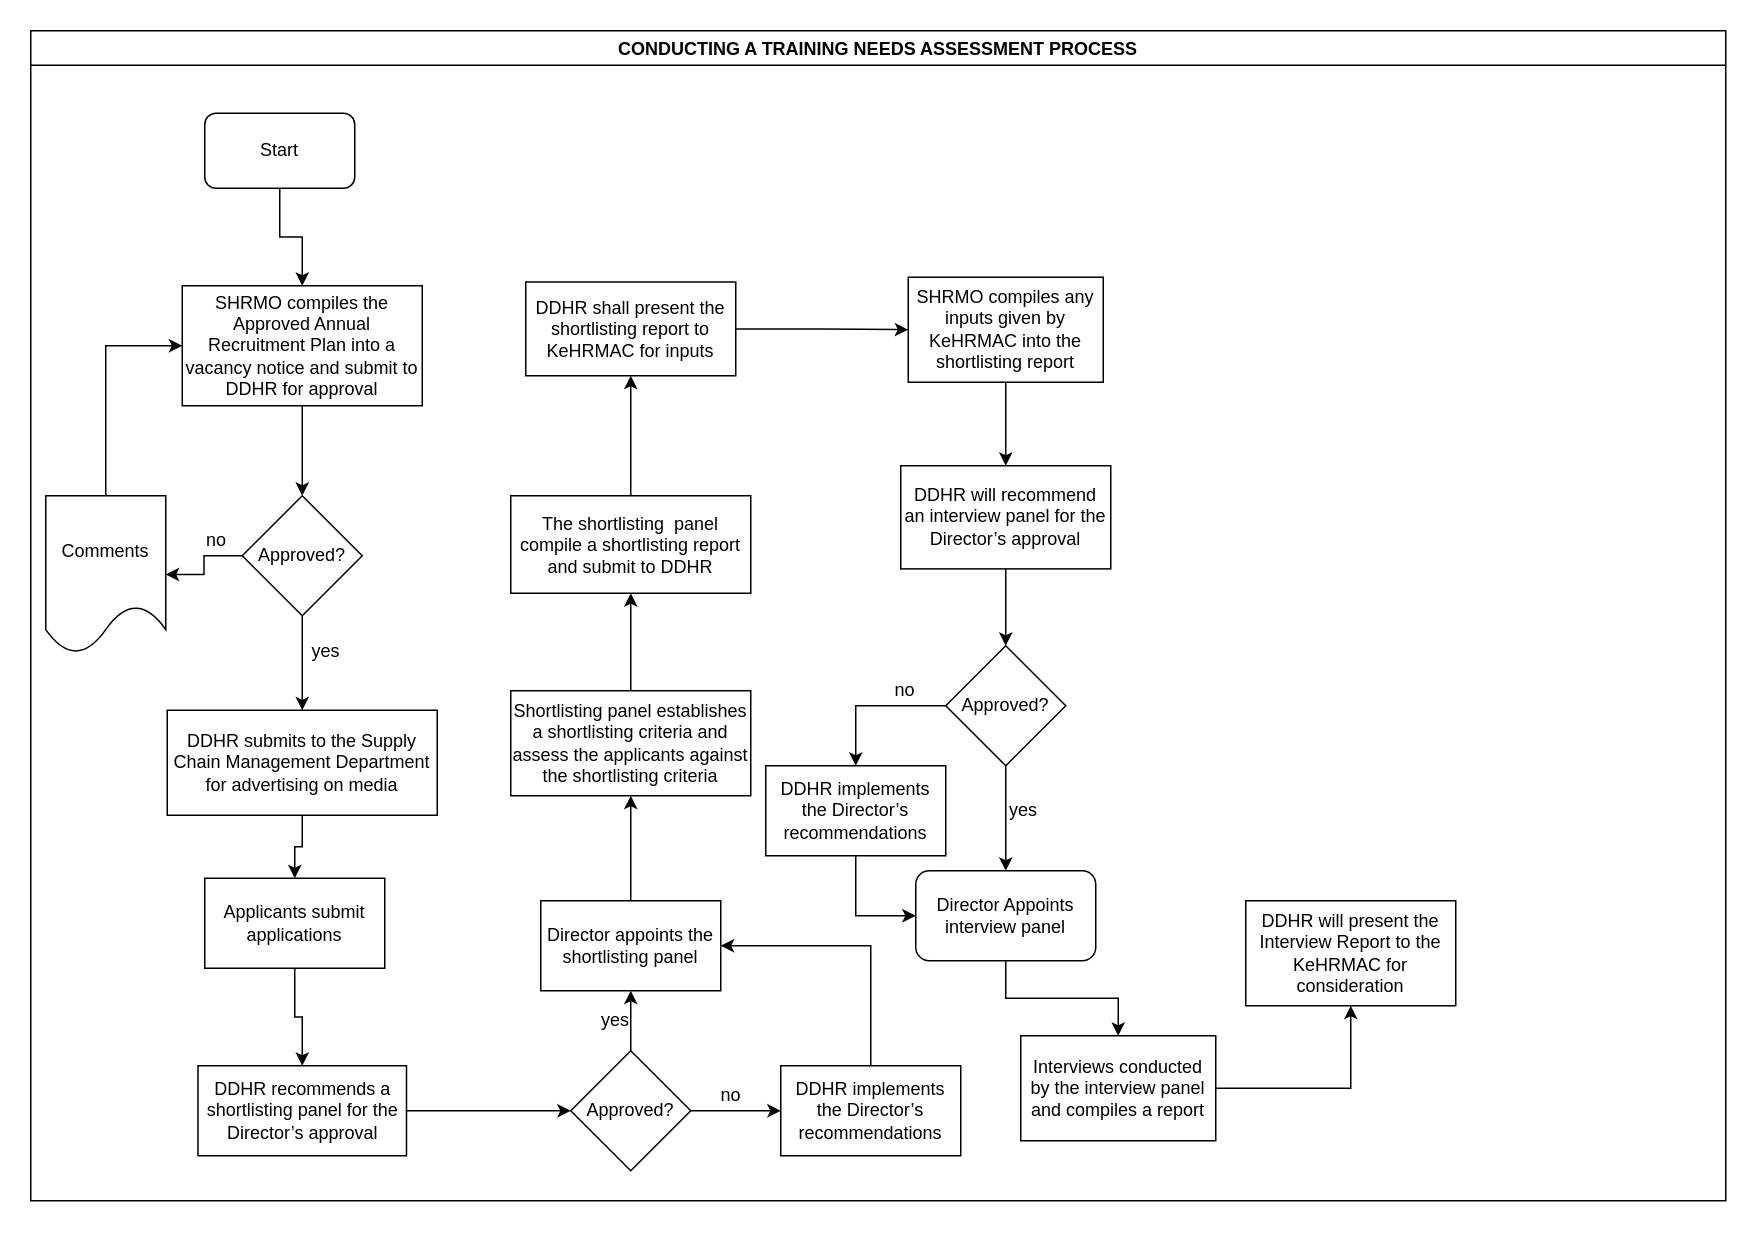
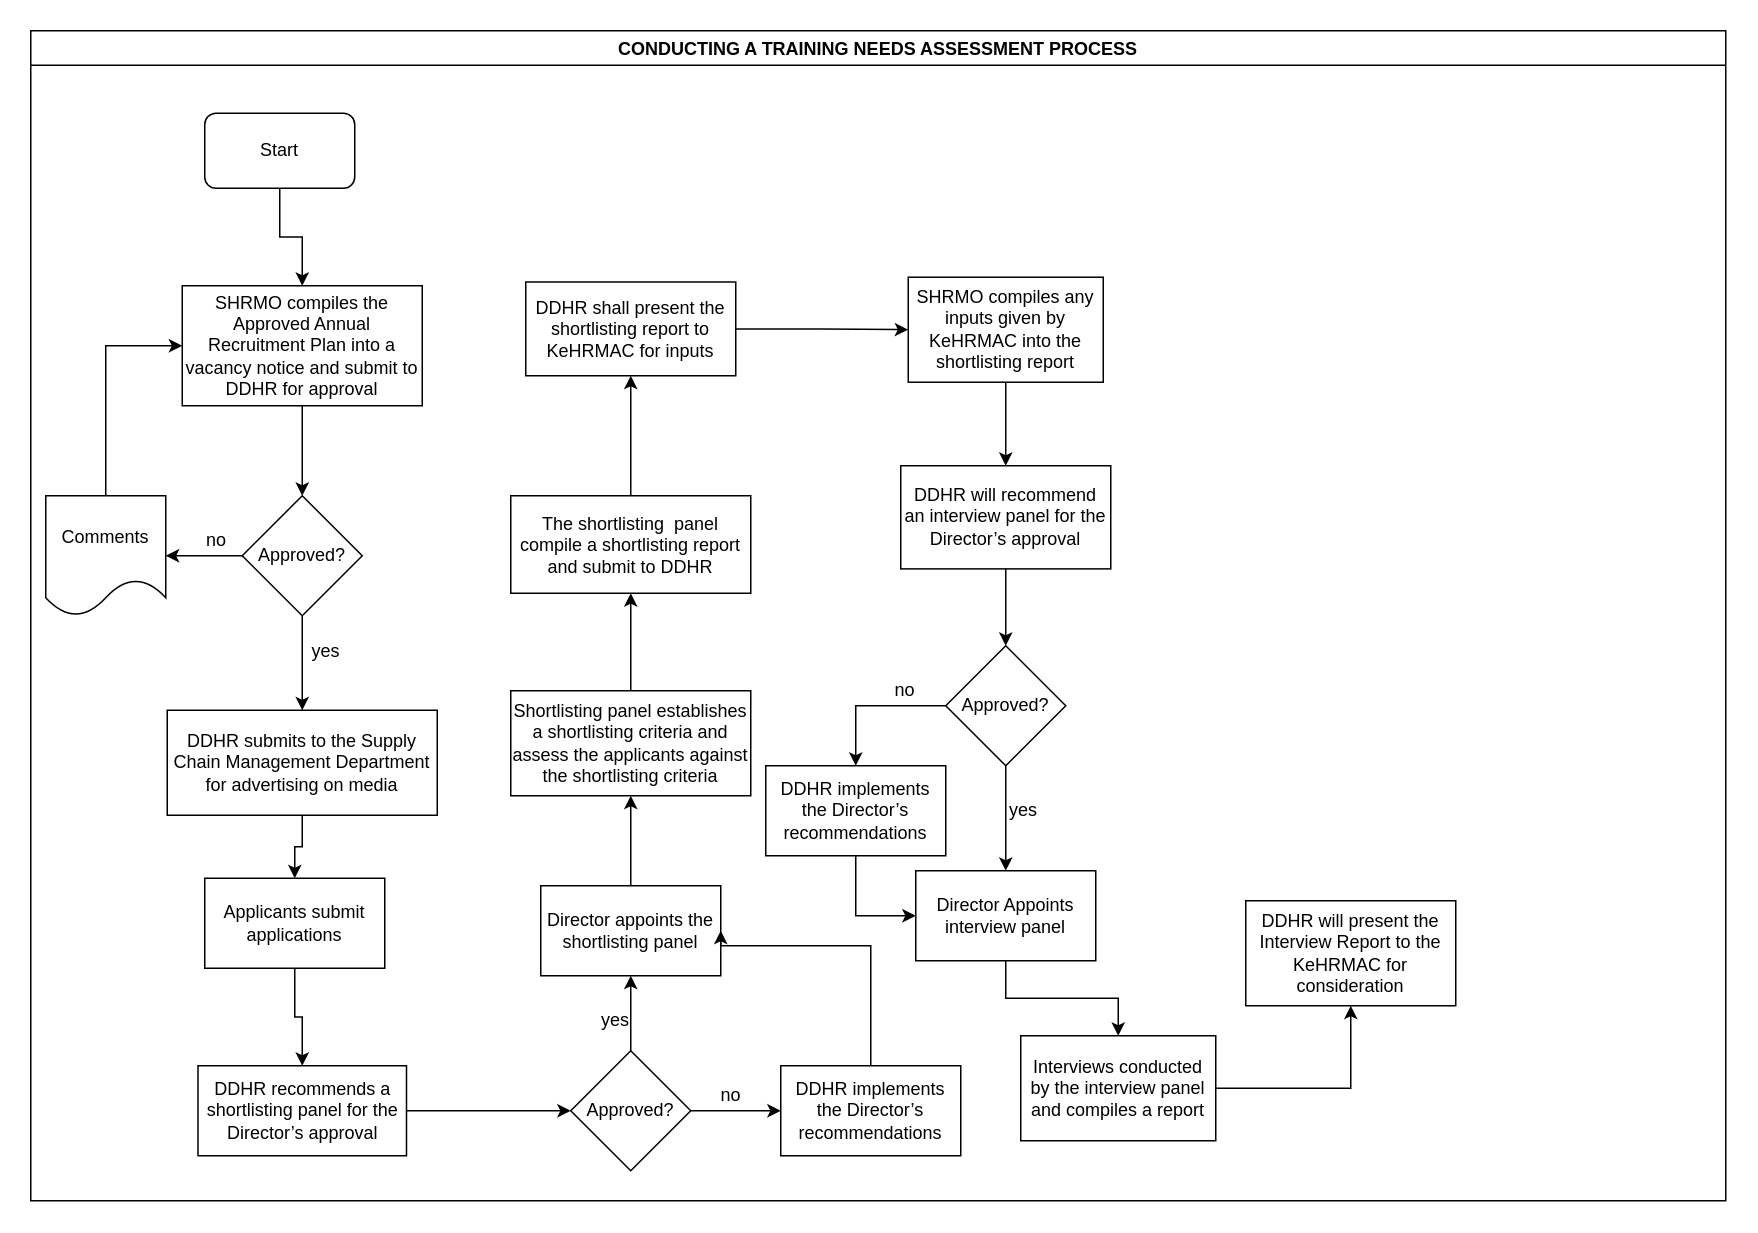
node "Comments": size 120x158 -> 120x120
node "Director Appoints interview panel": shape rounded rectangle -> rectangle
node "Director appoints the shortlisting panel": moved (631, 946) -> (631, 931)
